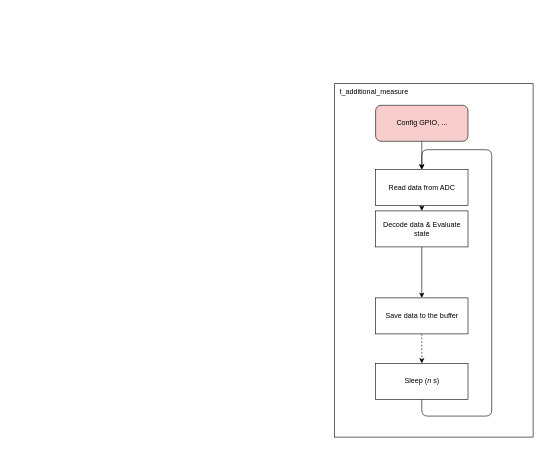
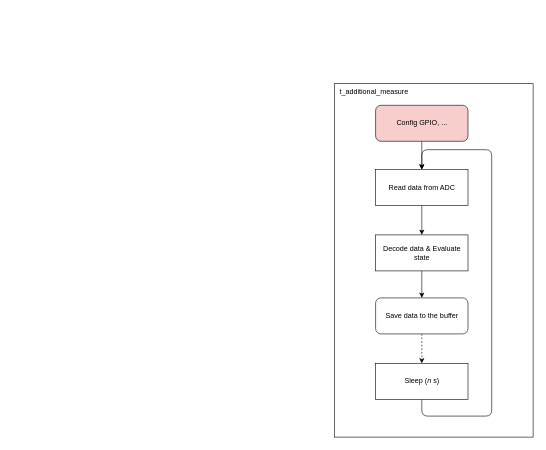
node "Decode data & Evaluate state": moved (422, 229) -> (422, 253)
node "Save data to the buffer": shape rectangle -> rounded rectangle
